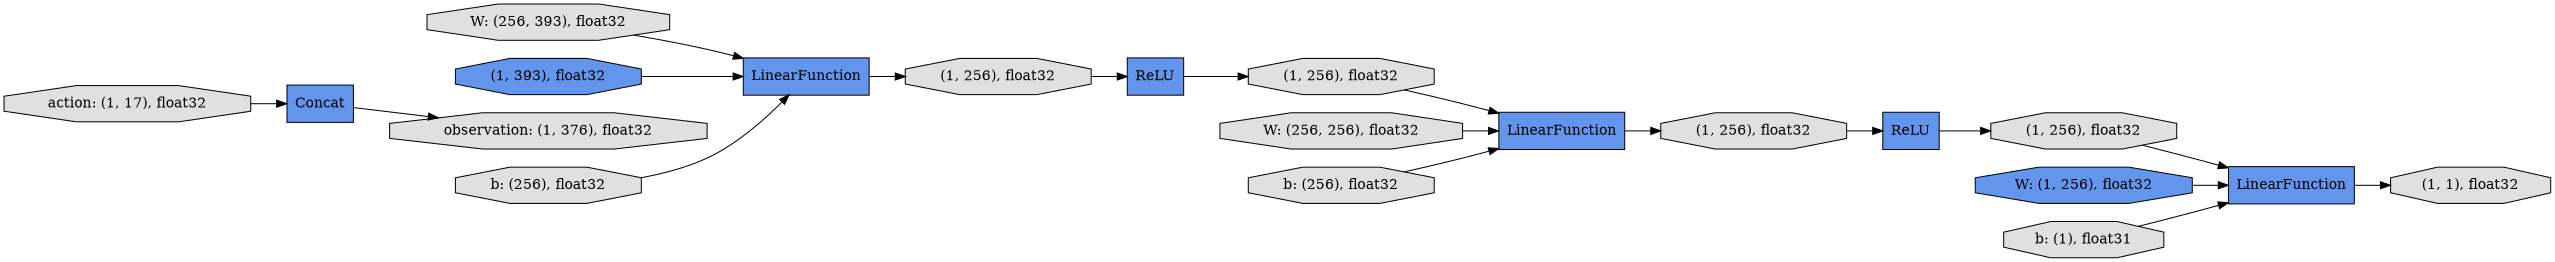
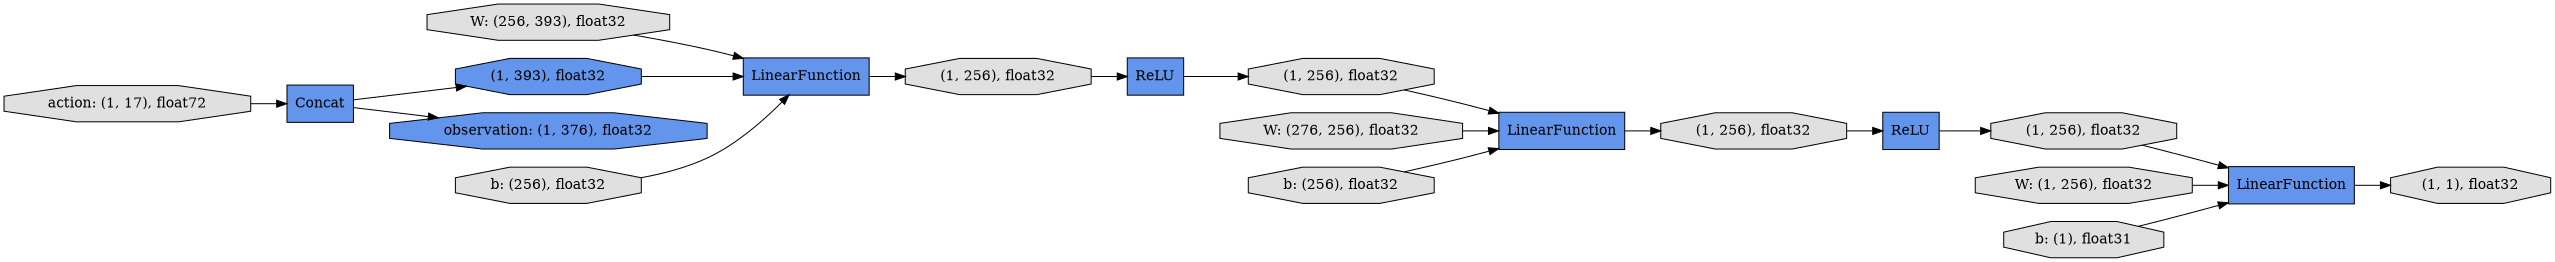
edge "Concat" -> "(1, 393), float32": added
node "action: (1, 17), float32": label "action: (1, 17), float32" -> "action: (1, 17), float72"
node "observation: (1, 376), float32": fillcolor #e0e0e0 -> #6495ed
node "W: (256, 256), float32": label "W: (256, 256), float32" -> "W: (276, 256), float32"
node "W: (1, 256), float32": fillcolor #6495ed -> #e0e0e0
